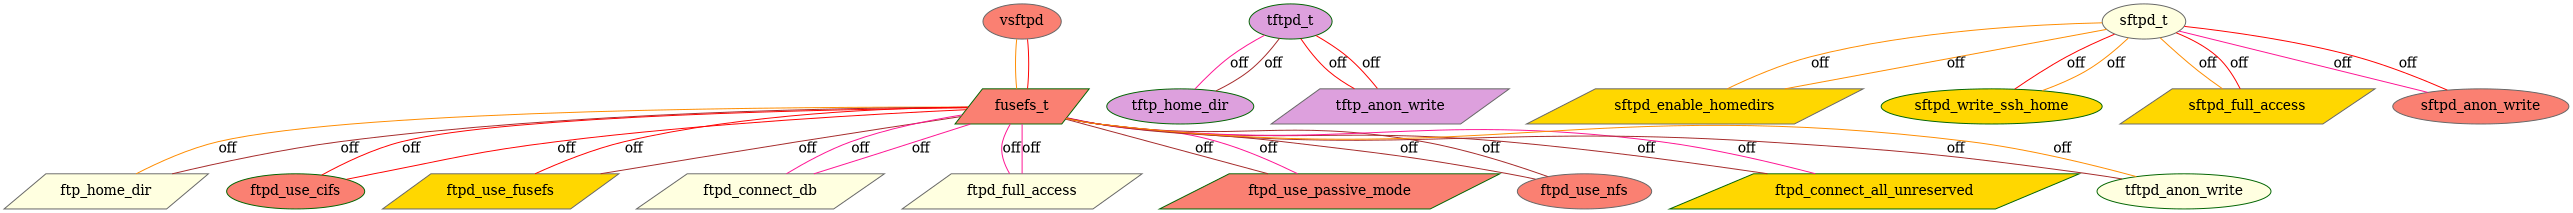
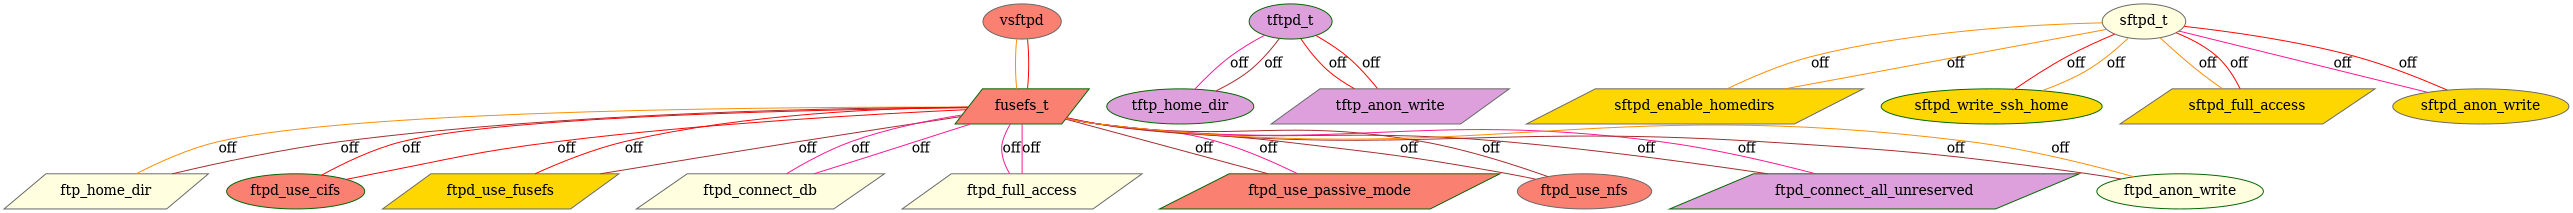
node "sftpd_anon_write": fillcolor salmon -> gold
node "ftpd_connect_all_unreserved": fillcolor gold -> plum
node "tftpd_anon_write": label "tftpd_anon_write" -> "ftpd_anon_write"
